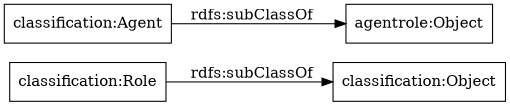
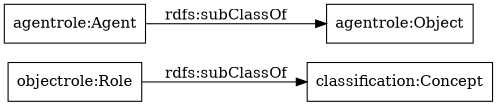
node "classification:Agent": label "classification:Agent" -> "agentrole:Agent"
node "classification:Role": label "classification:Role" -> "objectrole:Role"
node "classification:Object": label "classification:Object" -> "classification:Concept"
